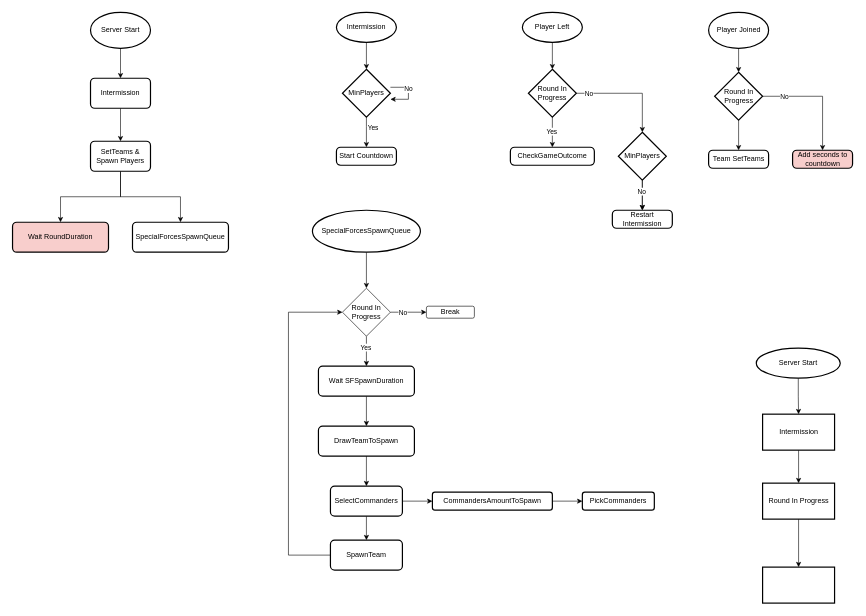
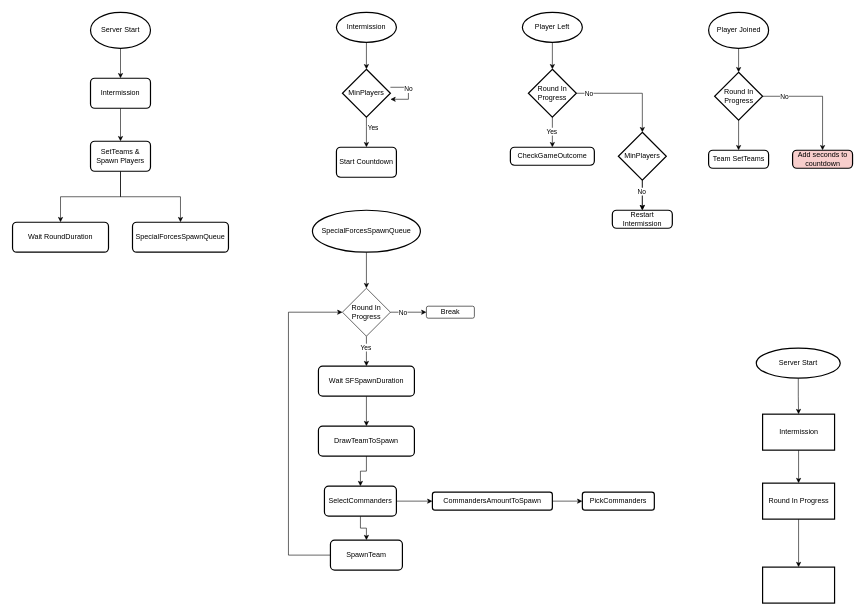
node "Start Countdown": size 60x18 -> 60x30
node "Wait RoundDuration": fillcolor #f8cecc -> #ffffff
node "SelectCommanders": moved (366, 501) -> (360, 501)
